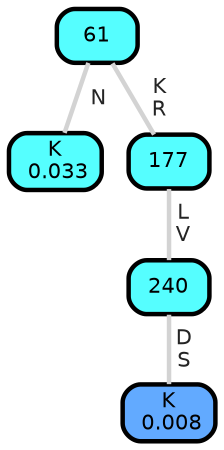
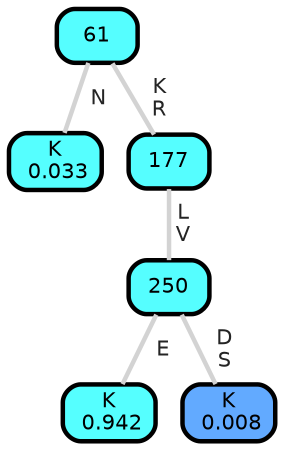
node "240": label "240" -> "250"
node "K 0.942": added
